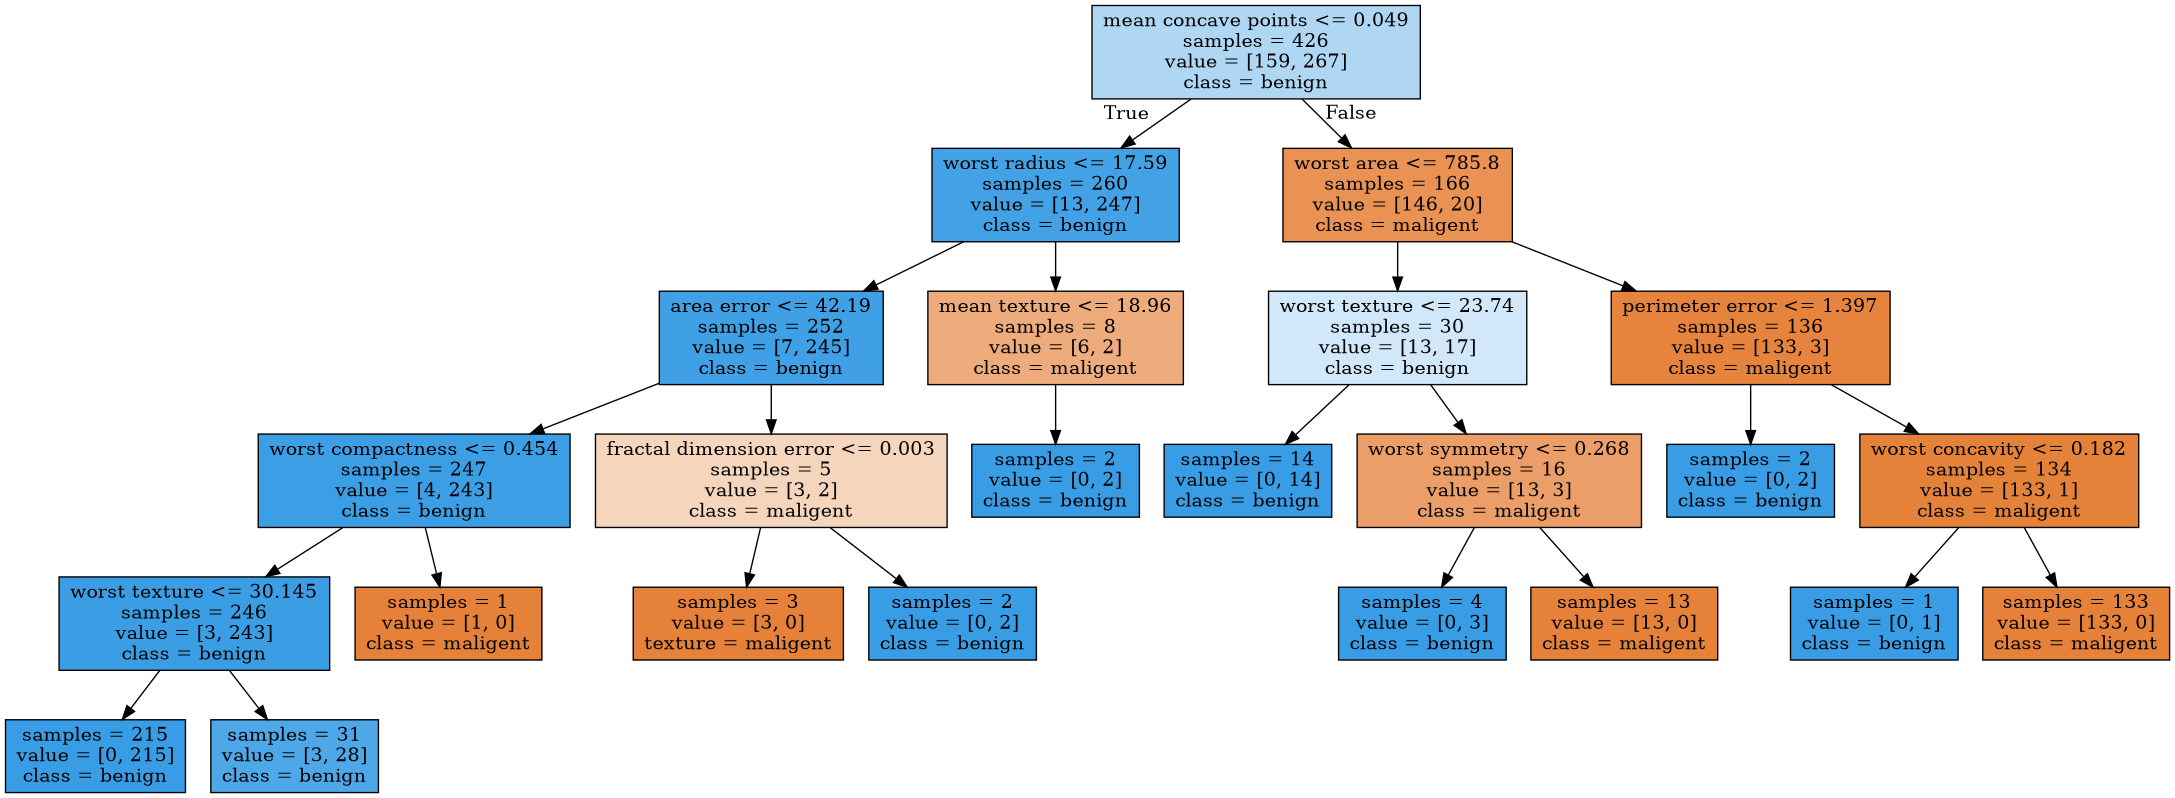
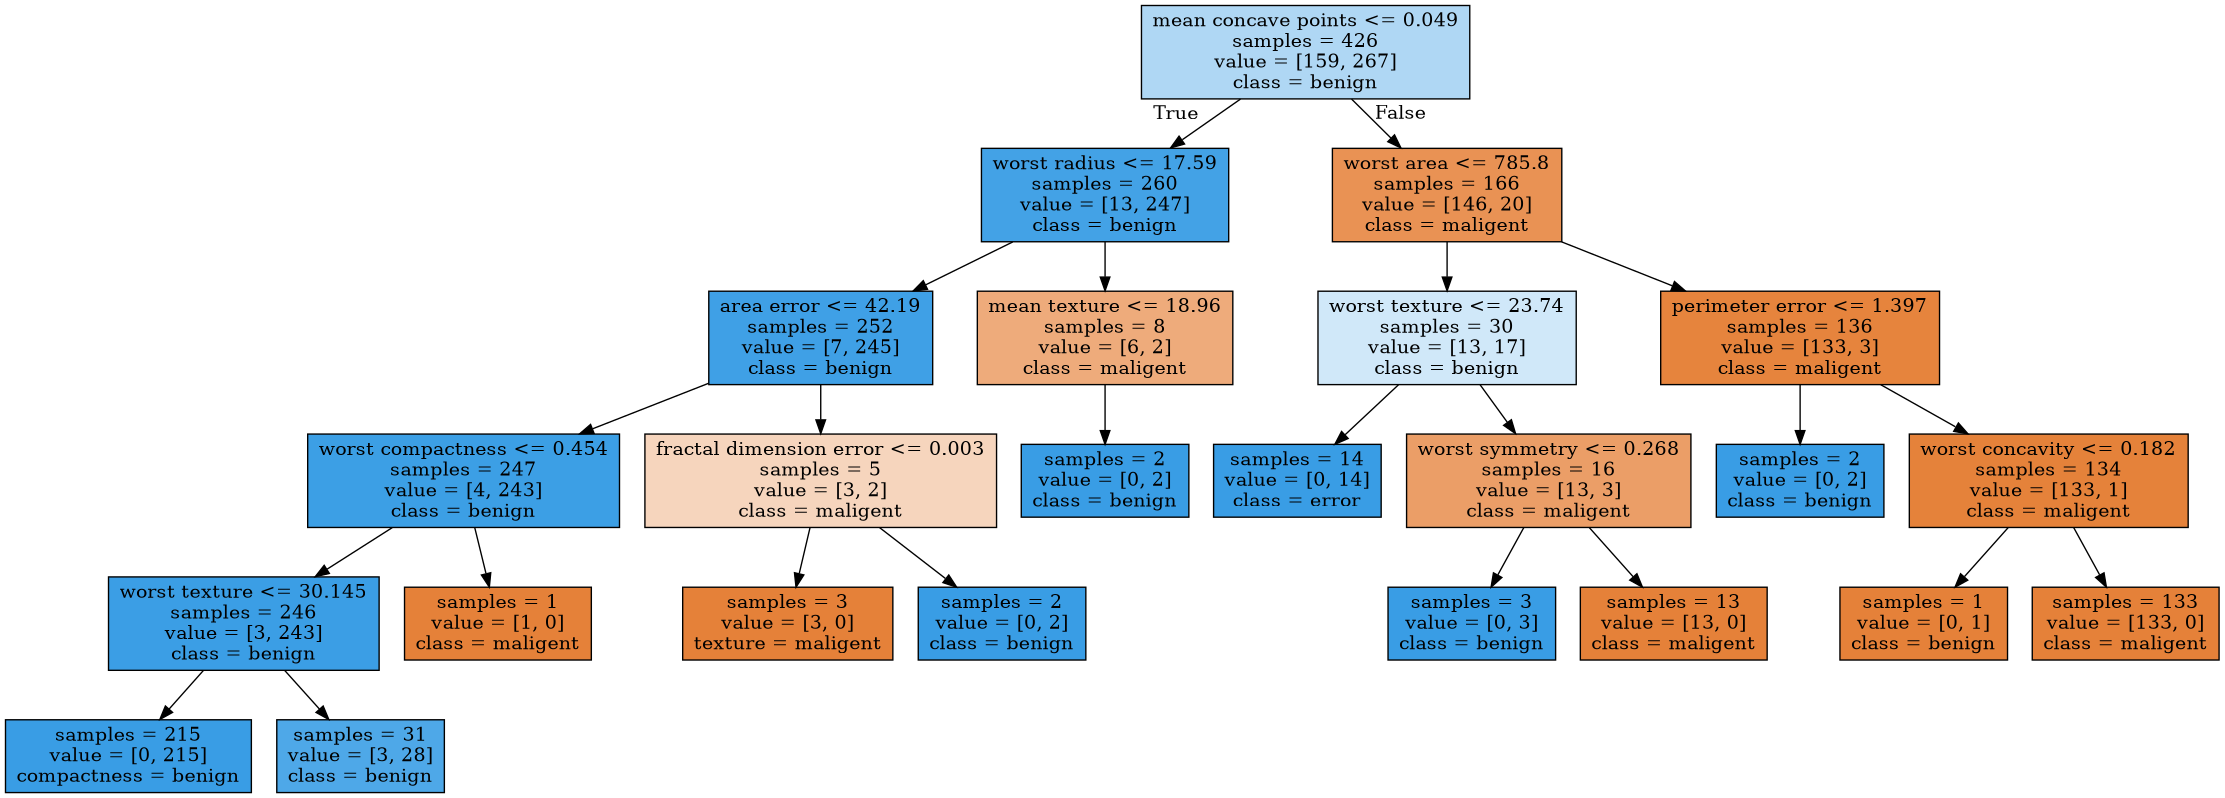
node "samples = 14 value = [0, 14] class = benign": label "samples = 14 value = [0, 14] class = benign" -> "samples = 14 value = [0, 14] class = error"
node "samples = 4 value = [0, 3] class = benign": label "samples = 4 value = [0, 3] class = benign" -> "samples = 3 value = [0, 3] class = benign"
node "samples = 1 value = [0, 1] class = benign": fillcolor #399de5 -> #e58139
node "samples = 215 value = [0, 215] class = benign": label "samples = 215 value = [0, 215] class = benign" -> "samples = 215 value = [0, 215] compactness = benign"
